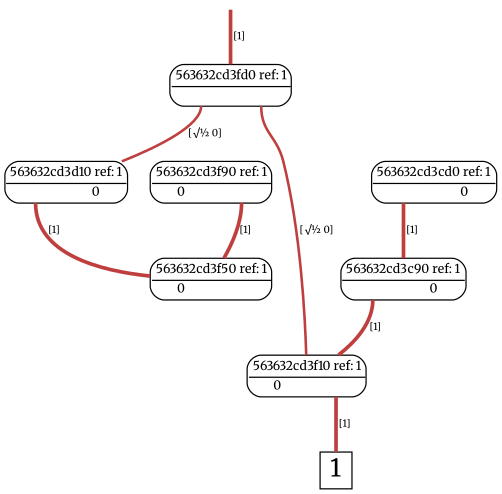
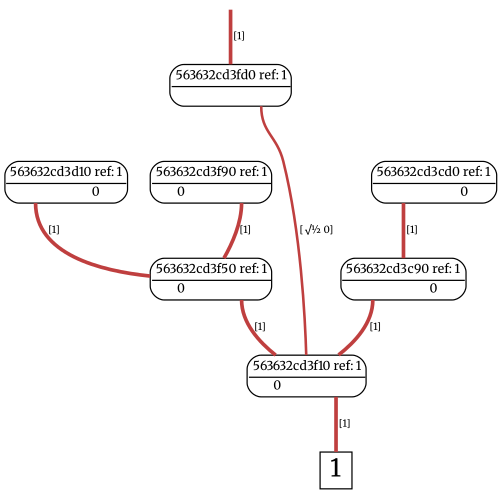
edge "563632cd3fd0 ref: 1" -- "563632cd3d10 ref: 1": removed, label "[√½ 0]"
edge "563632cd3f50 ref: 1" -- "563632cd3f10 ref: 1": added, label "[1]"
